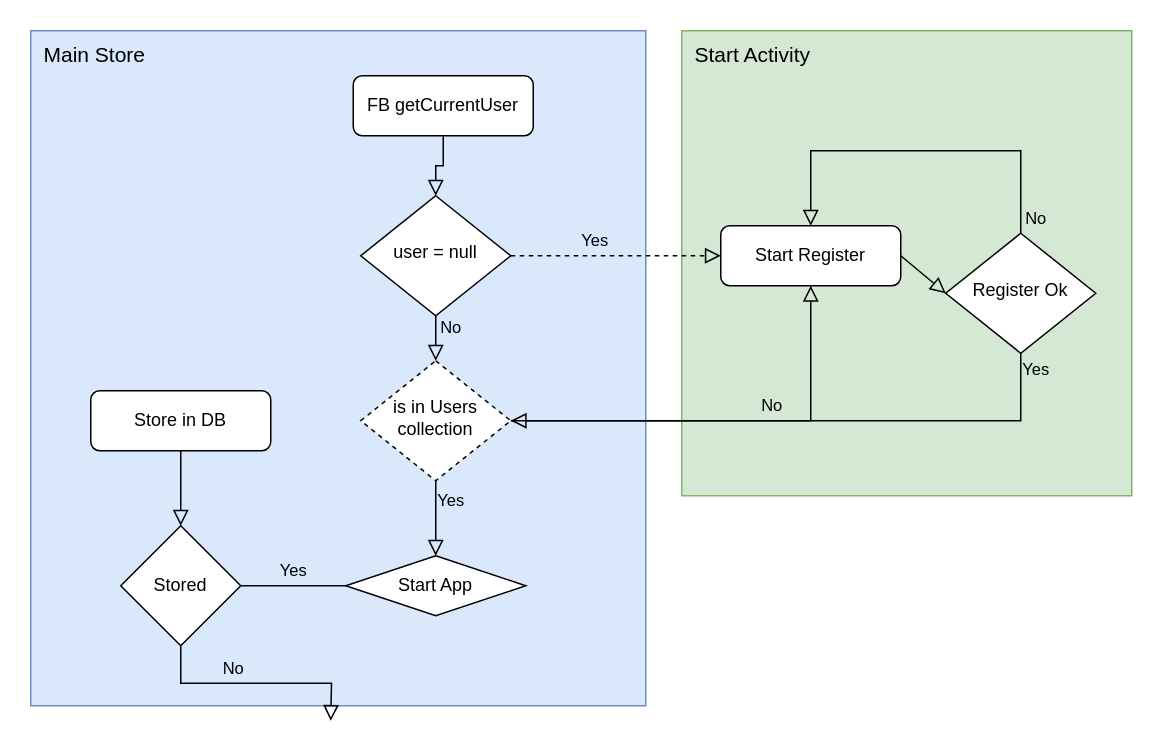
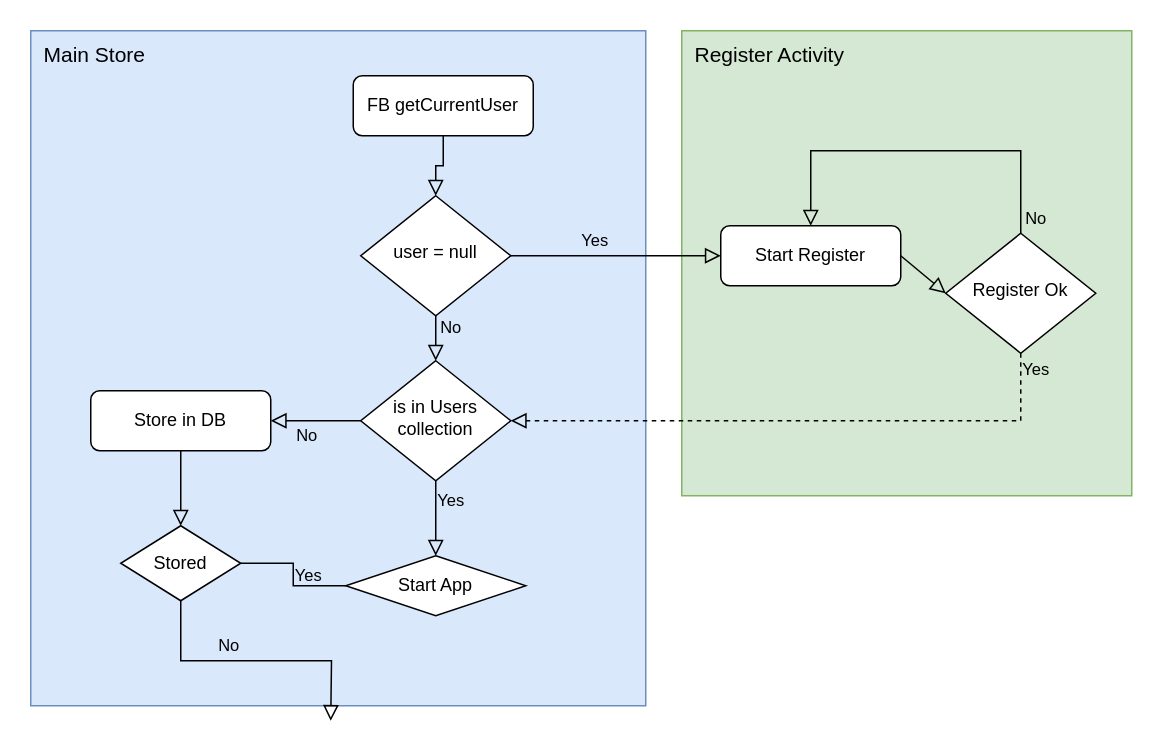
node "Start Activity": label "Start Activity" -> "Register Activity"
edge "user = null" -> "Start Register": style dashed -> solid
edge "is in Users collection" -> "Start Register": now "is in Users collection" -> "Store in DB"
node "is in Users collection": style dashed -> solid
edge "Register Ok" -> "is in Users collection": style solid -> dashed
node "Stored": size 120x120 -> 120x75
